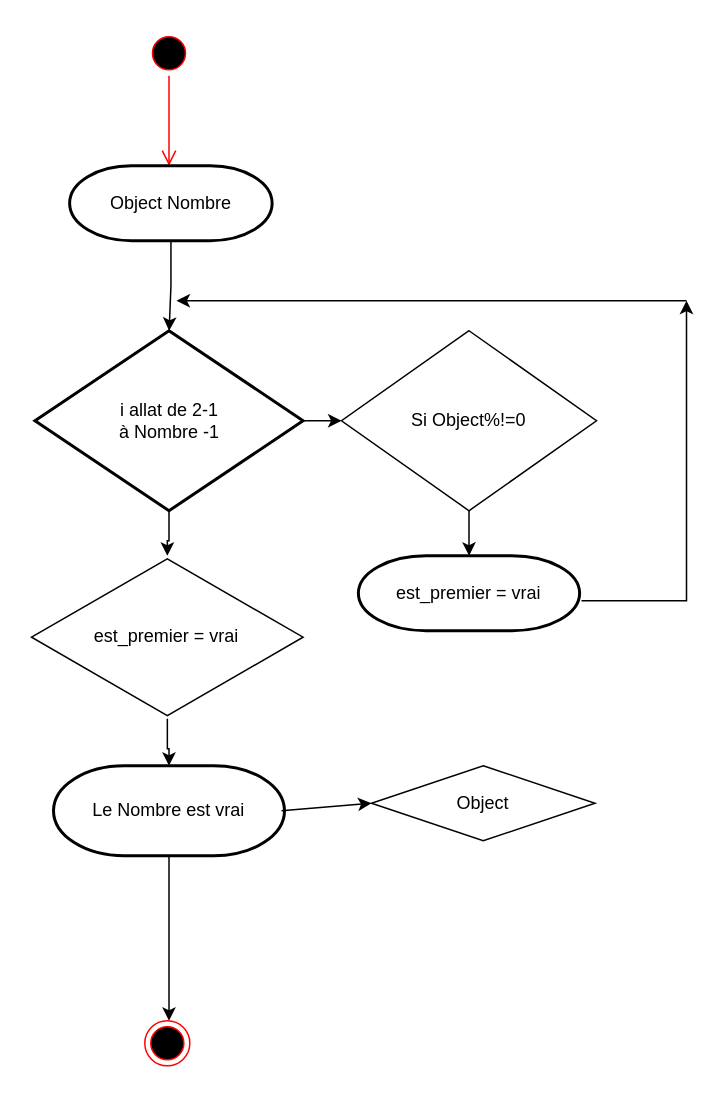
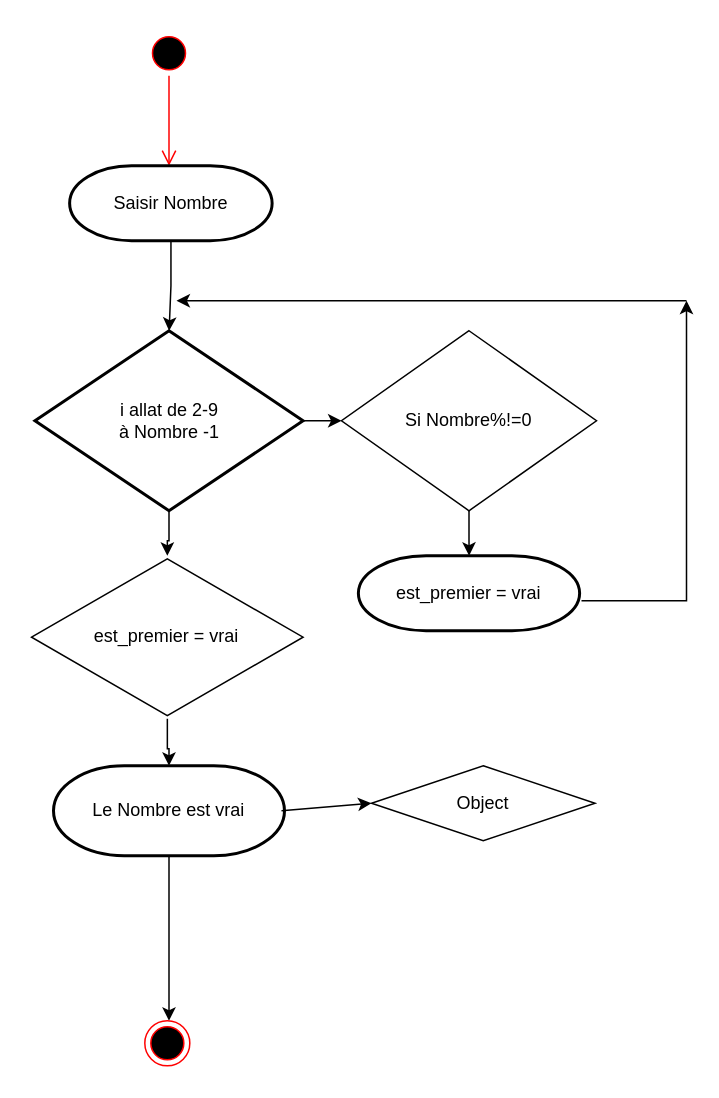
node "Object Nombre": label "Object Nombre" -> "Saisir Nombre"
node "i allat de 2-1 à Nombre -1": label "i allat de 2-1 à Nombre -1" -> "i allat de 2-9 à Nombre -1"
node "Si Object%!=0": label "Si Object%!=0" -> "Si Nombre%!=0"
